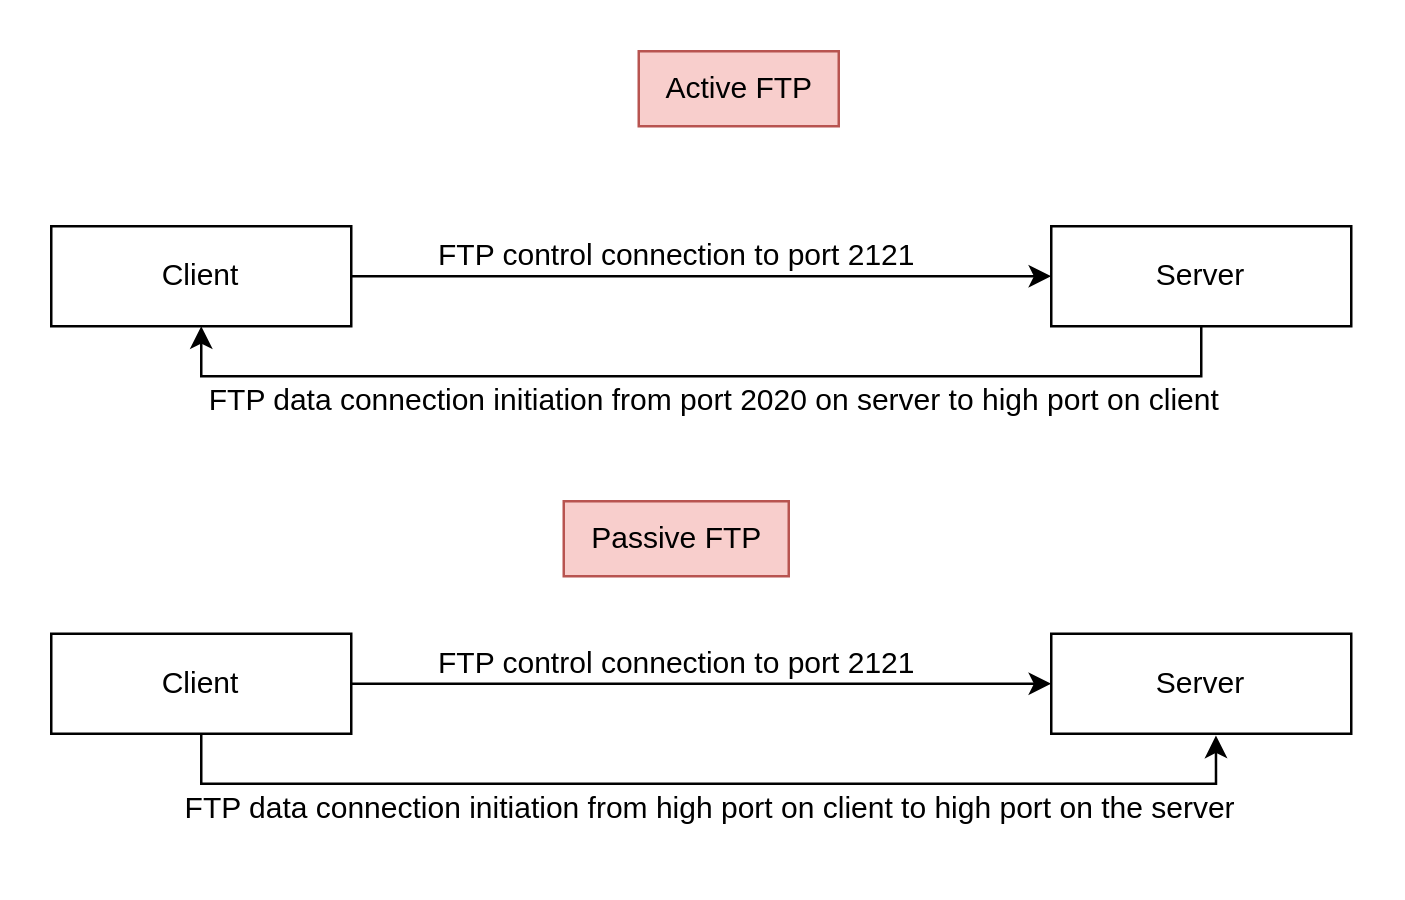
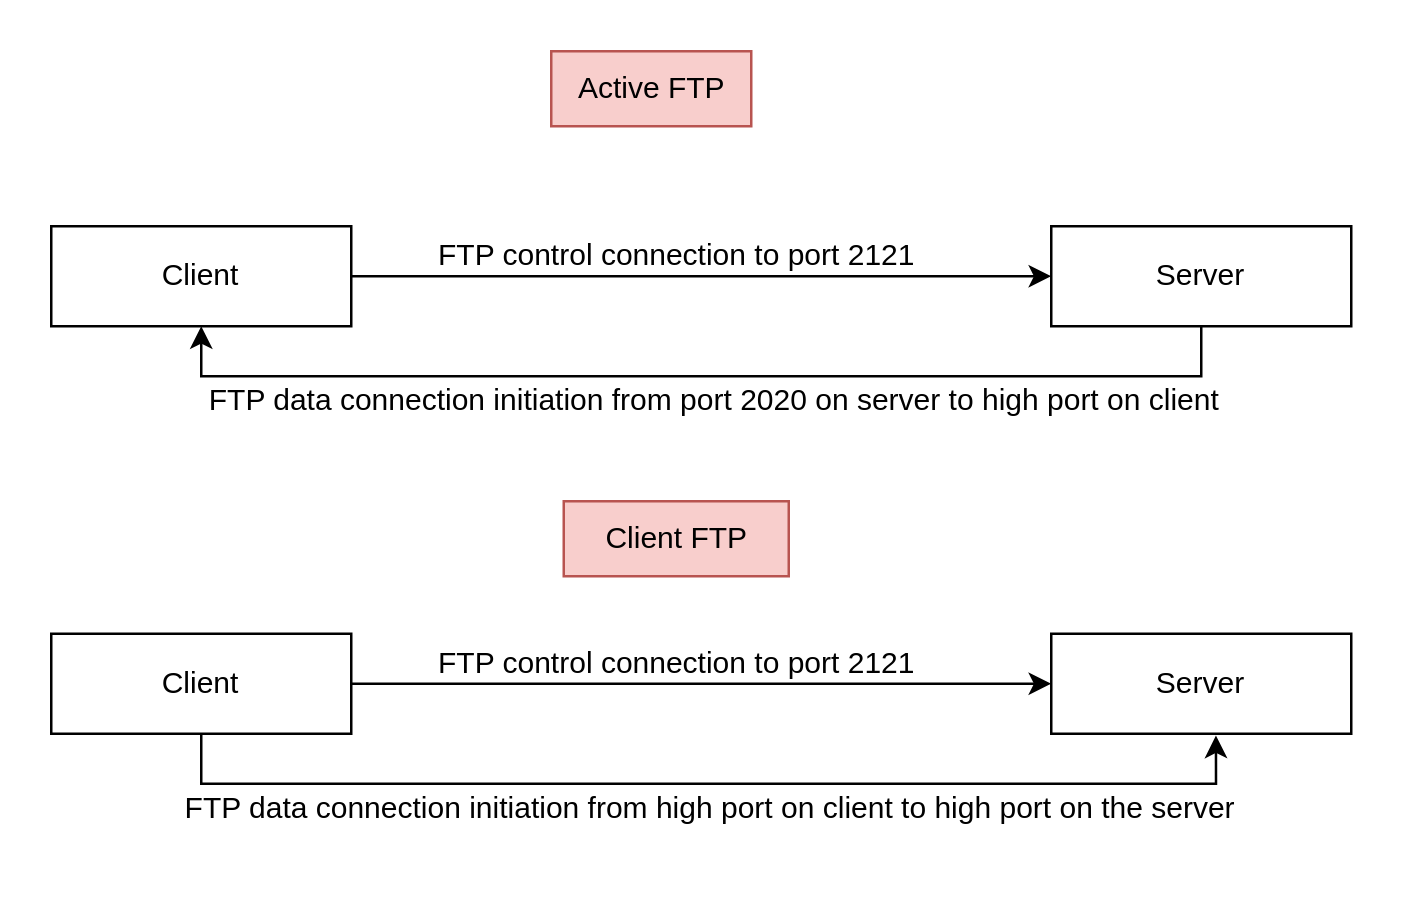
node "Active FTP": moved (739, 89) -> (651, 89)
node "Passive FTP": label "Passive FTP" -> "Client FTP"
